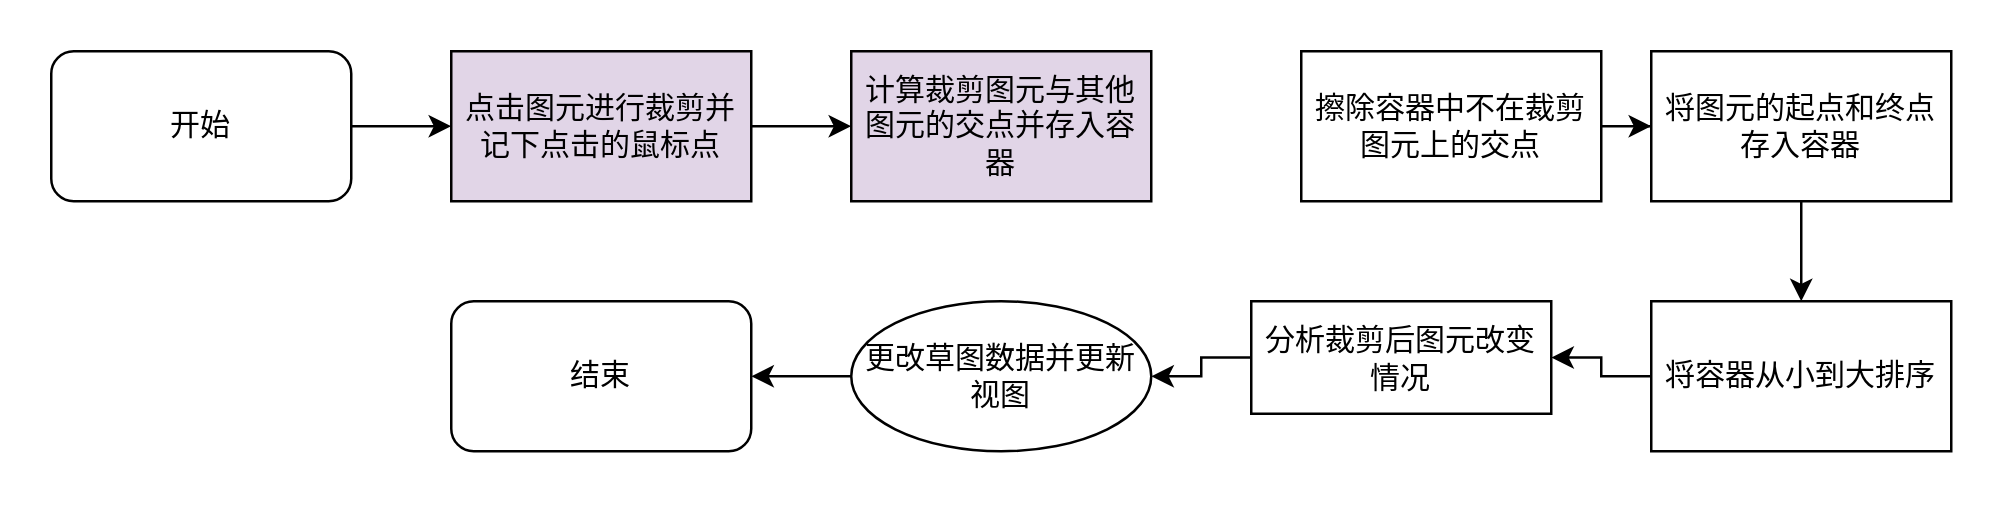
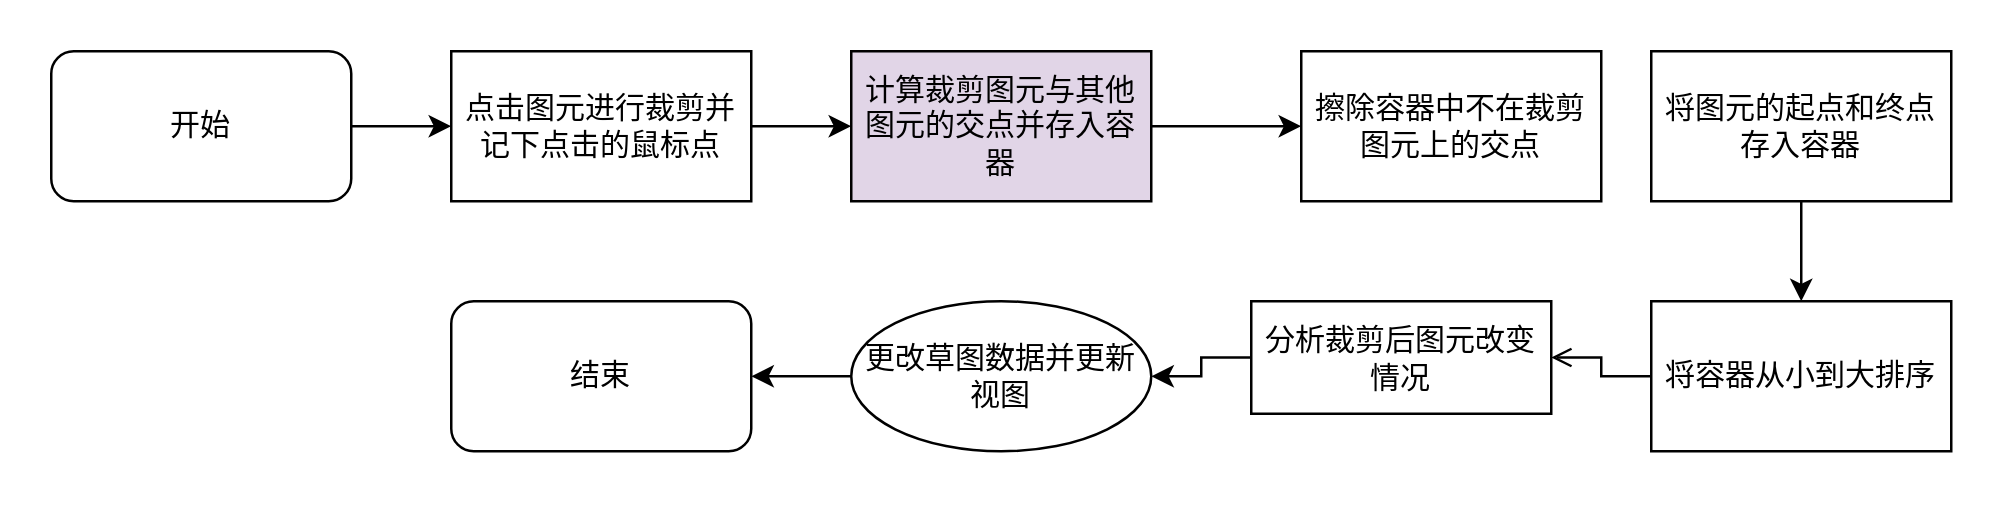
node "点击图元进行裁剪并记下点击的鼠标点": fillcolor #e1d5e7 -> #ffffff
edge "计算裁剪图元与其他图元的交点并存入容器" -> "擦除容器中不在裁剪图元上的交点": added
edge "擦除容器中不在裁剪图元上的交点" -> "将图元的起点和终点存入容器": removed
edge "将容器从小到大排序" -> "分析裁剪后图元改变情况": arrowhead classic -> open
